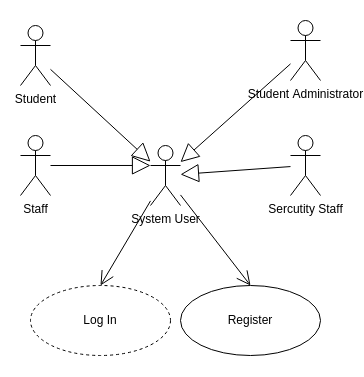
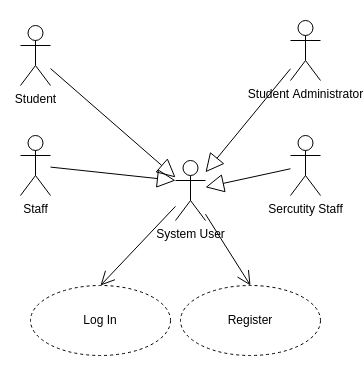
node "System User": moved (166, 176) -> (191, 191)
node "Register": style solid -> dashed
